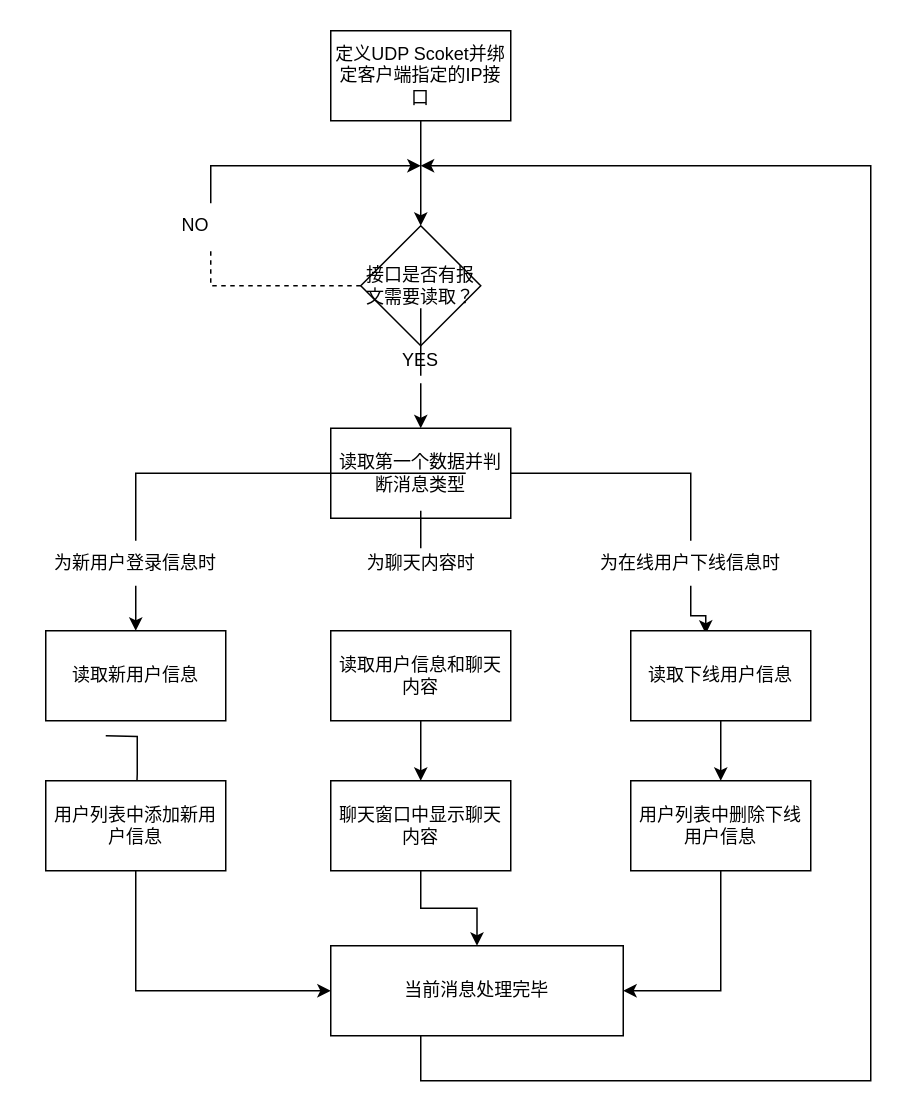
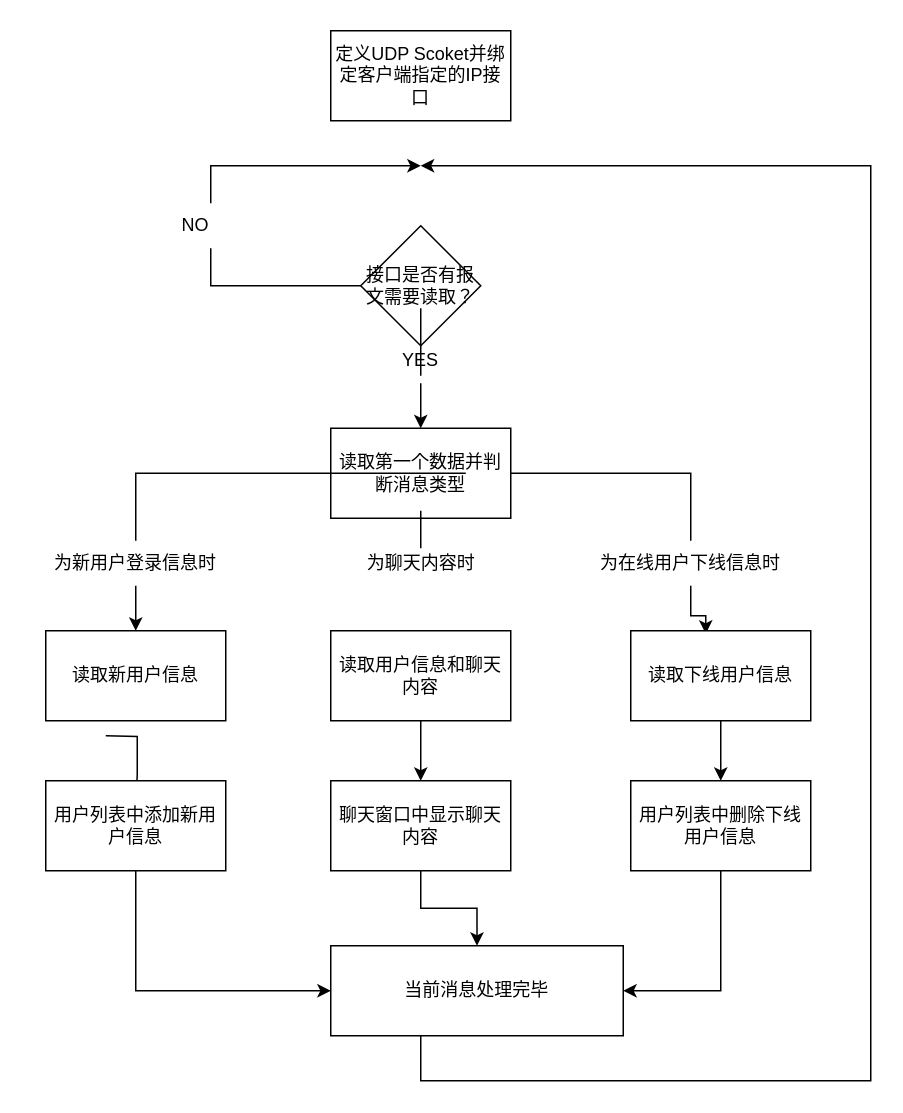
edge "定义UDP Scoket并绑定客户端指定的IP接口" -> "接口是否有报文需要读取？": removed
edge "NO" -- "接口是否有报文需要读取？": style dashed -> solid
